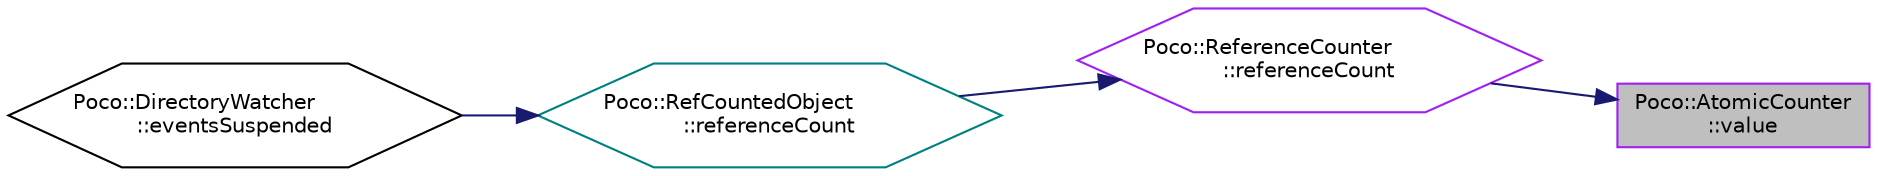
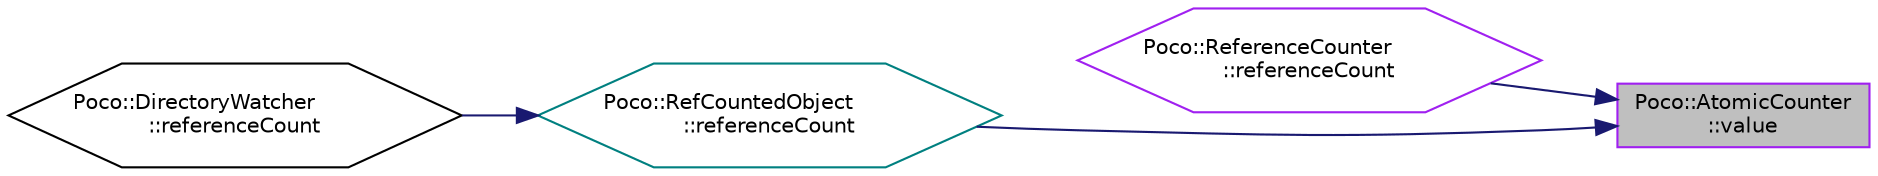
edge "Poco::RefCountedObject ::referenceCount" -> "Poco::ReferenceCounter ::referenceCount": now "Poco::RefCountedObject ::referenceCount" -> "Poco::AtomicCounter ::value"
node "Poco::DirectoryWatcher ::eventsSuspended": label "Poco::DirectoryWatcher ::eventsSuspended" -> "Poco::DirectoryWatcher ::referenceCount"
